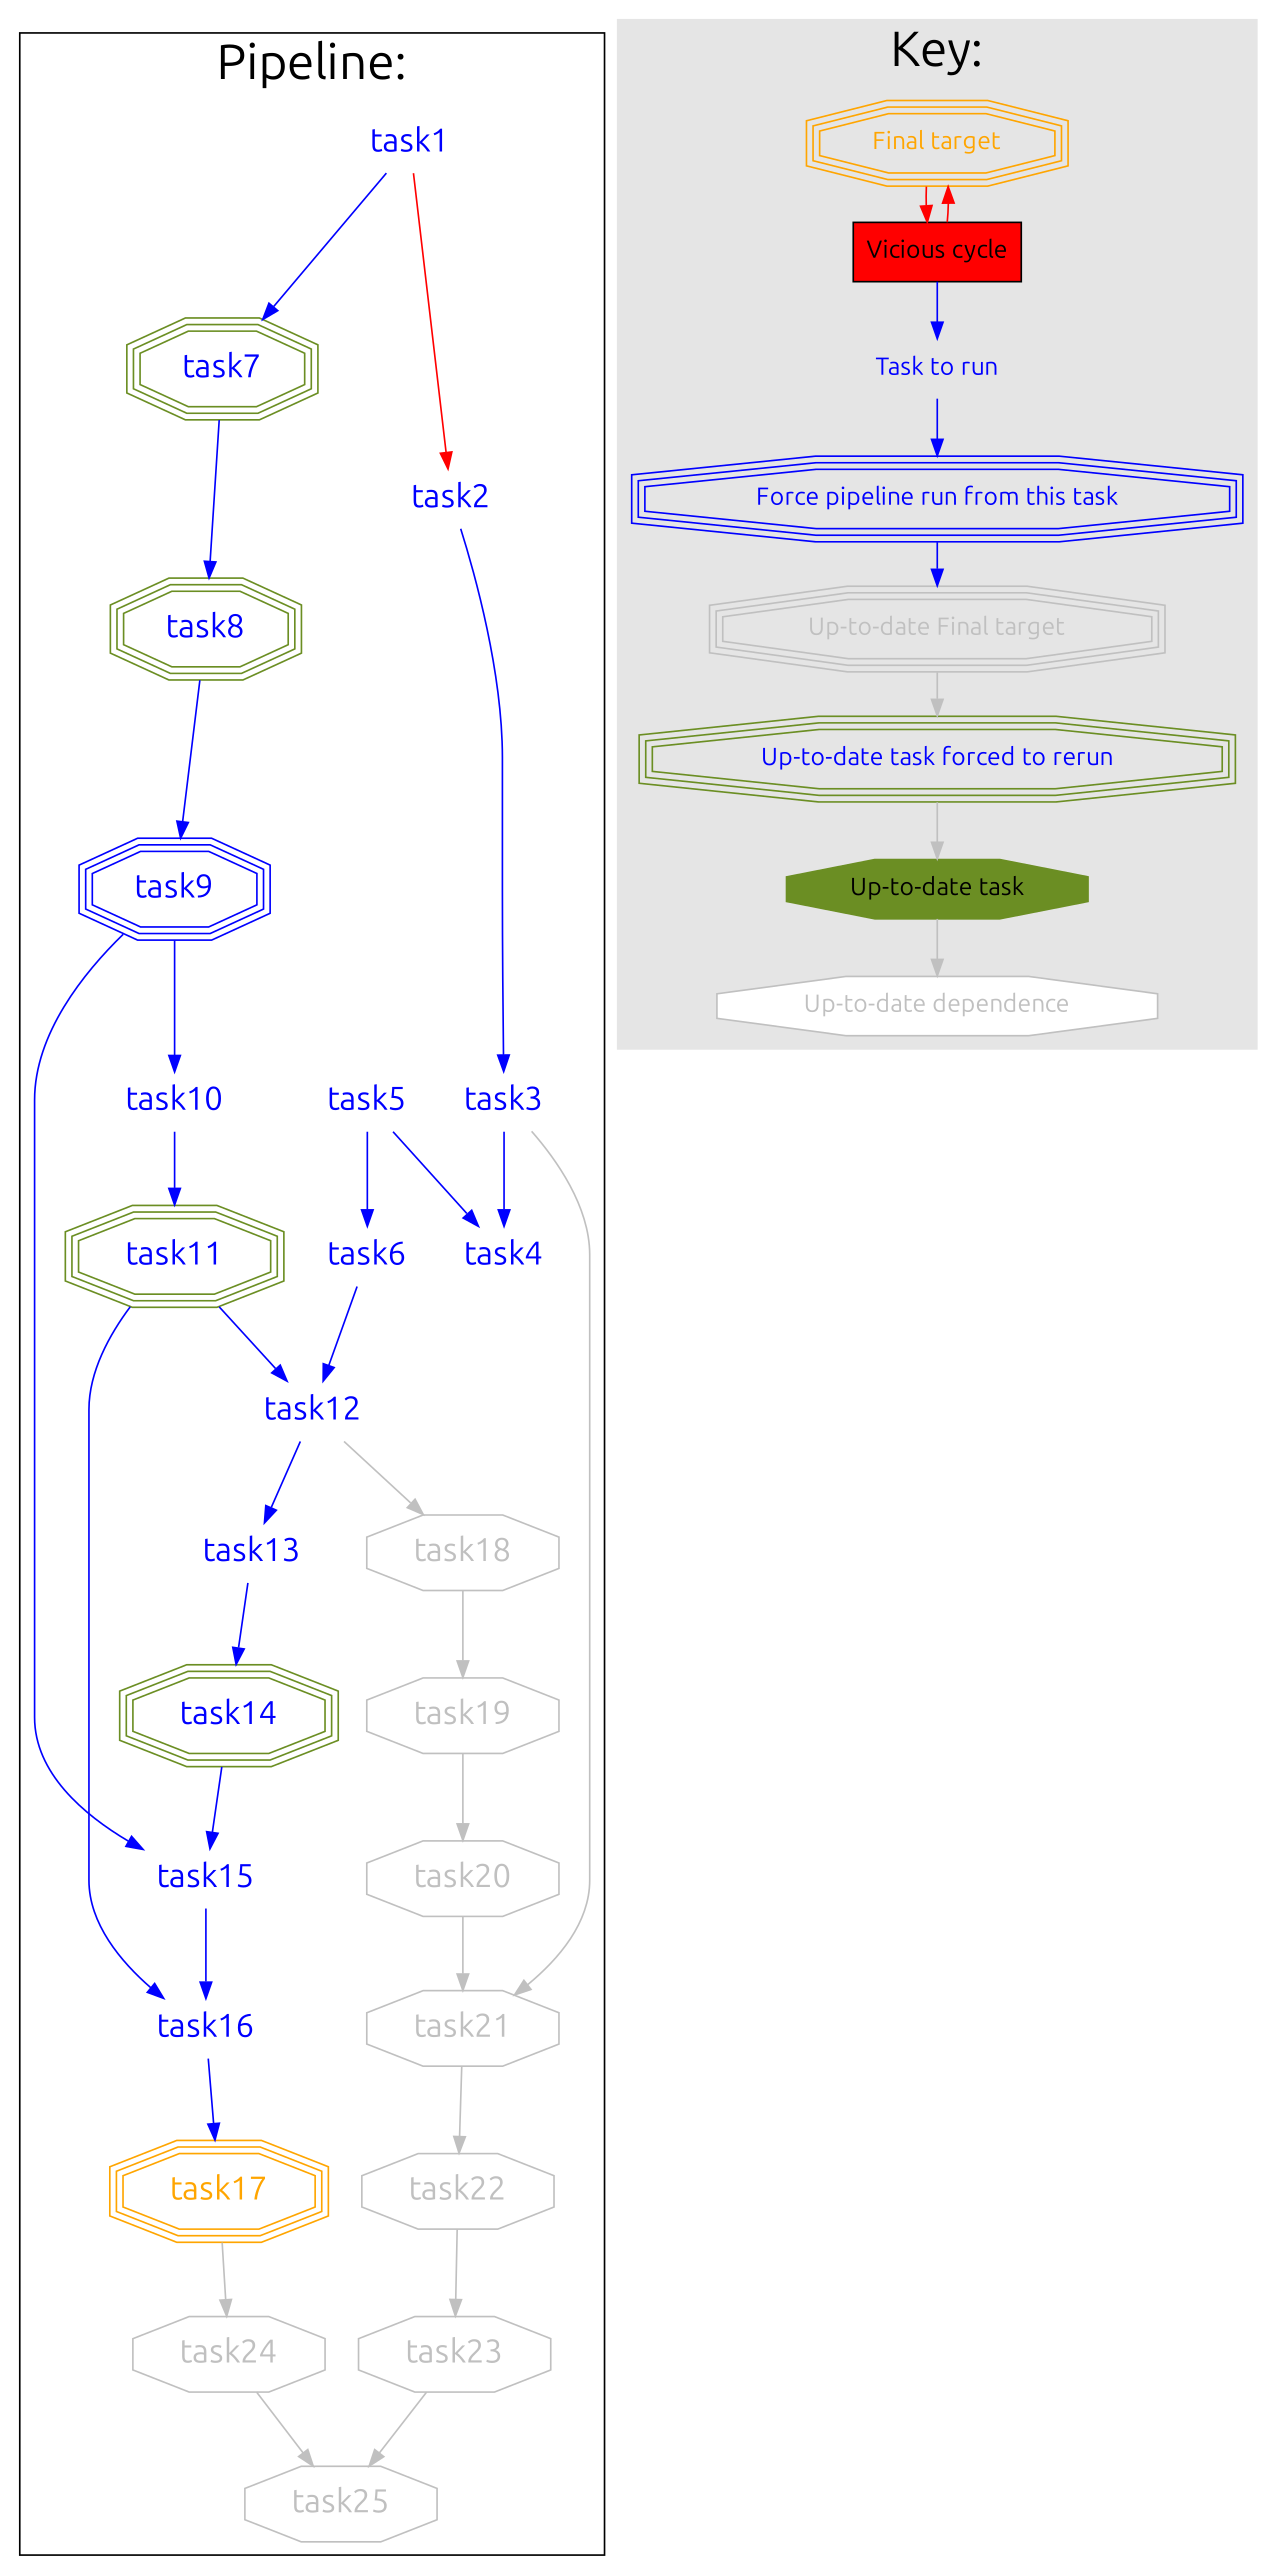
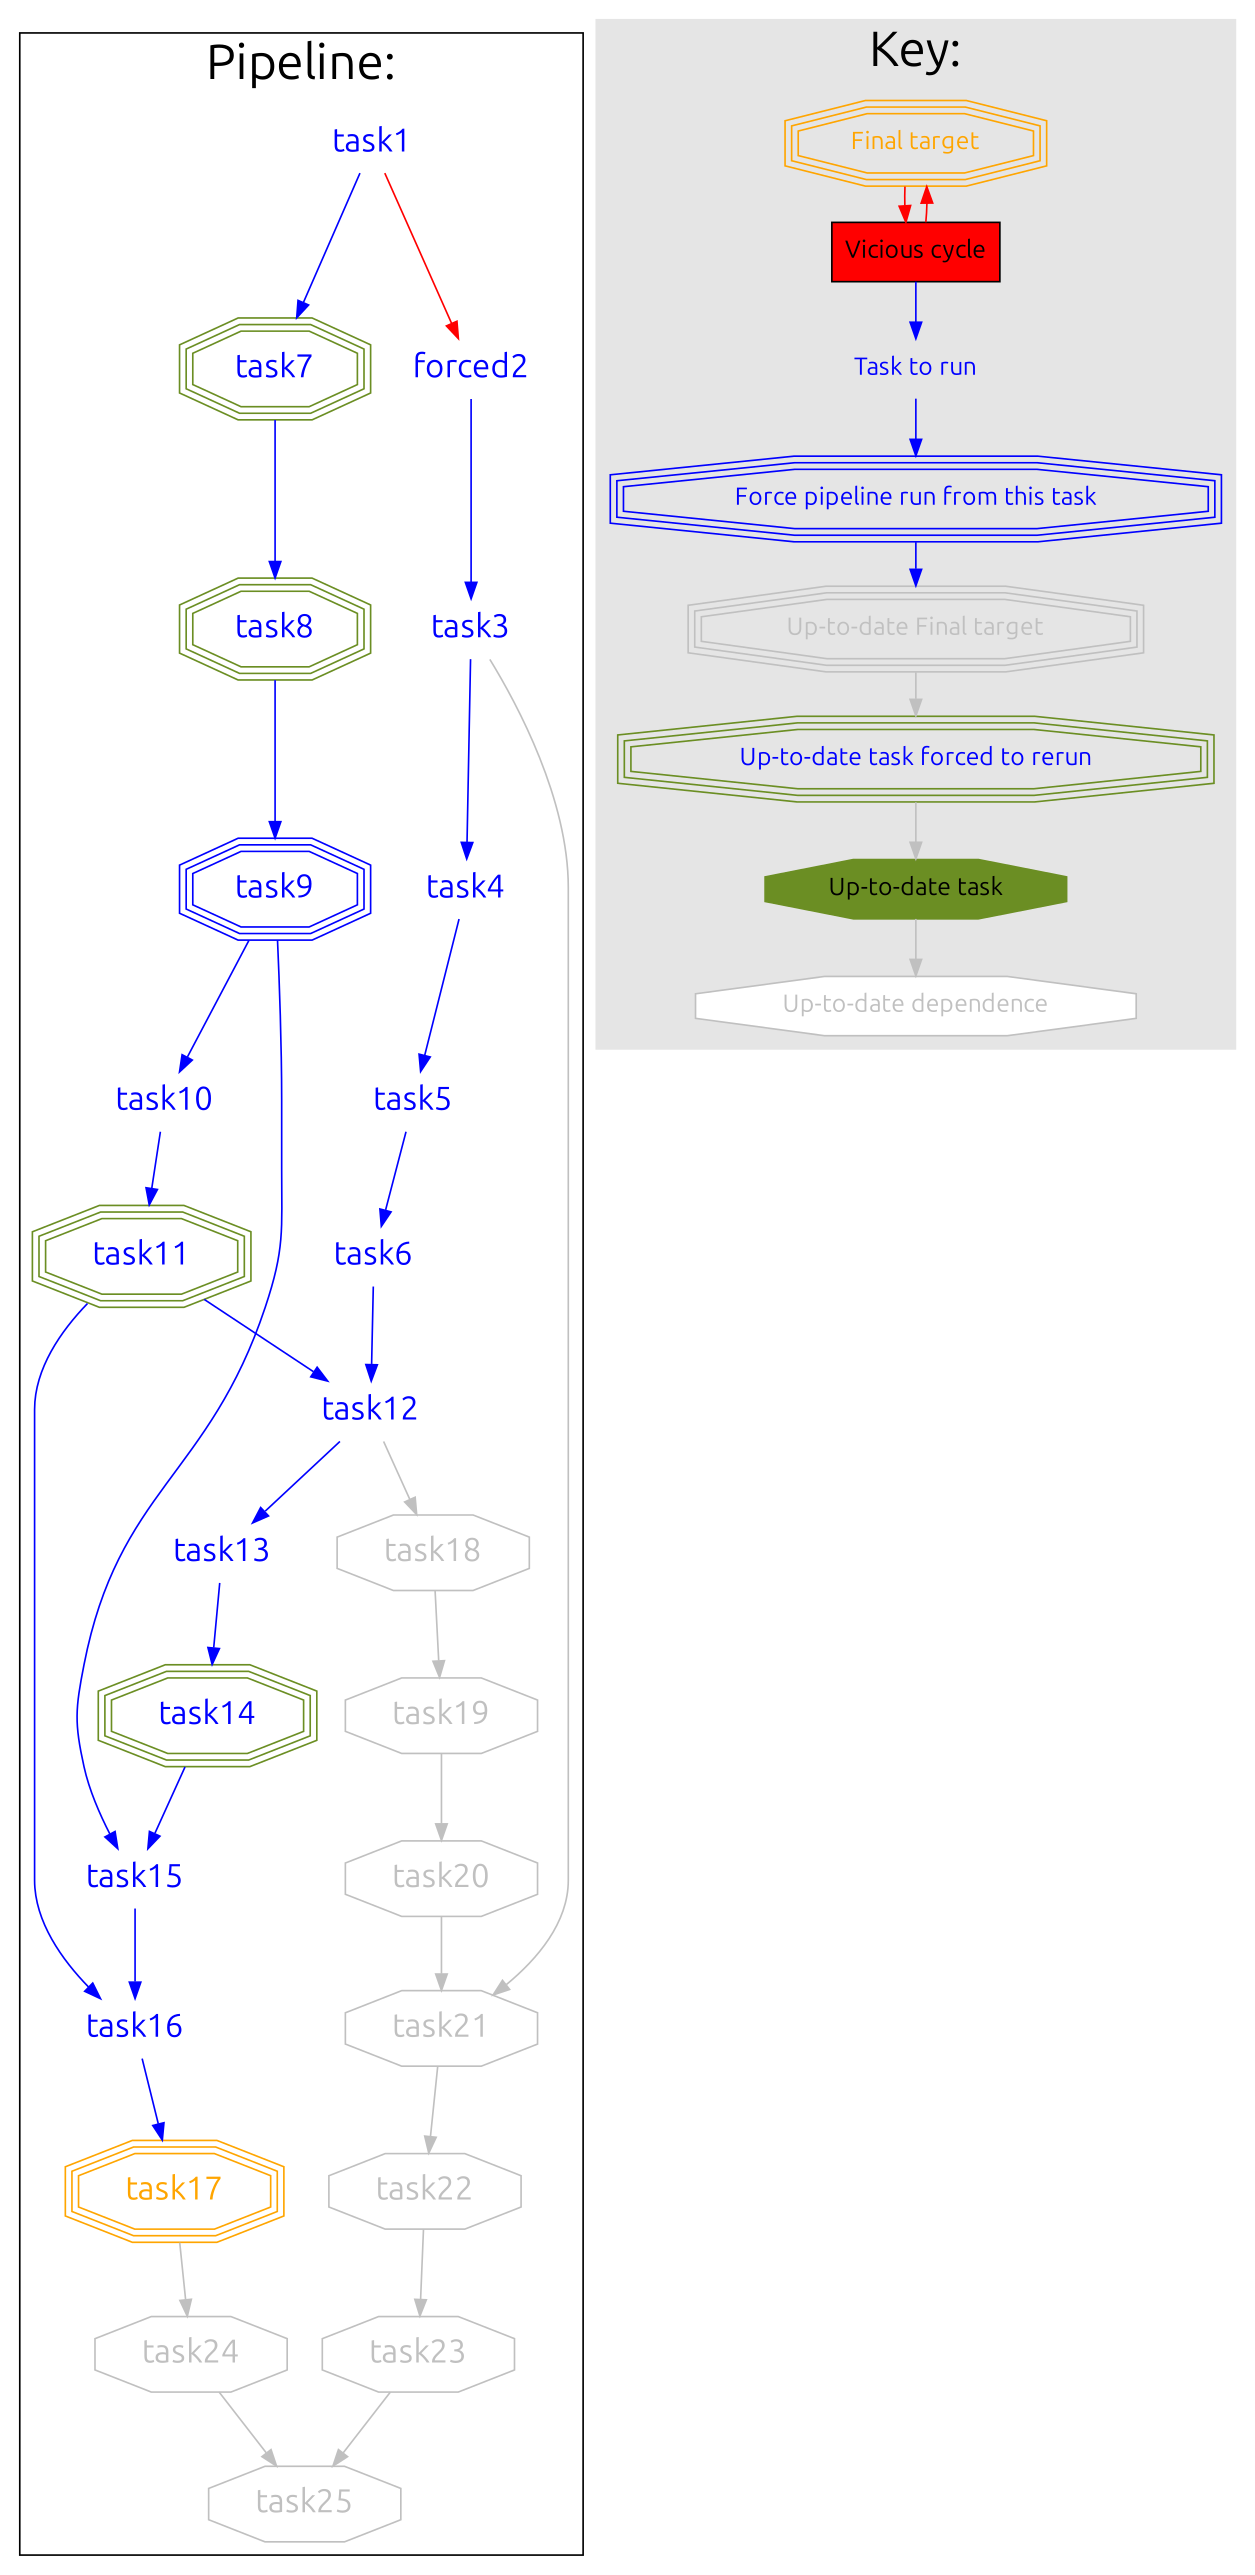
node "task2": label "task2" -> "forced2"
edge "task5" -> "task4": reversed
